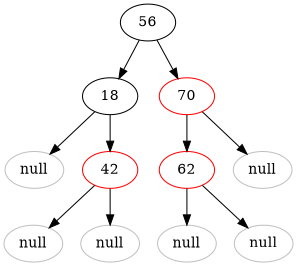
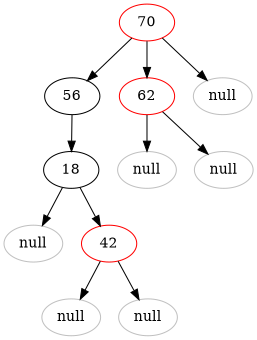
edge "56" -> "70": reversed
